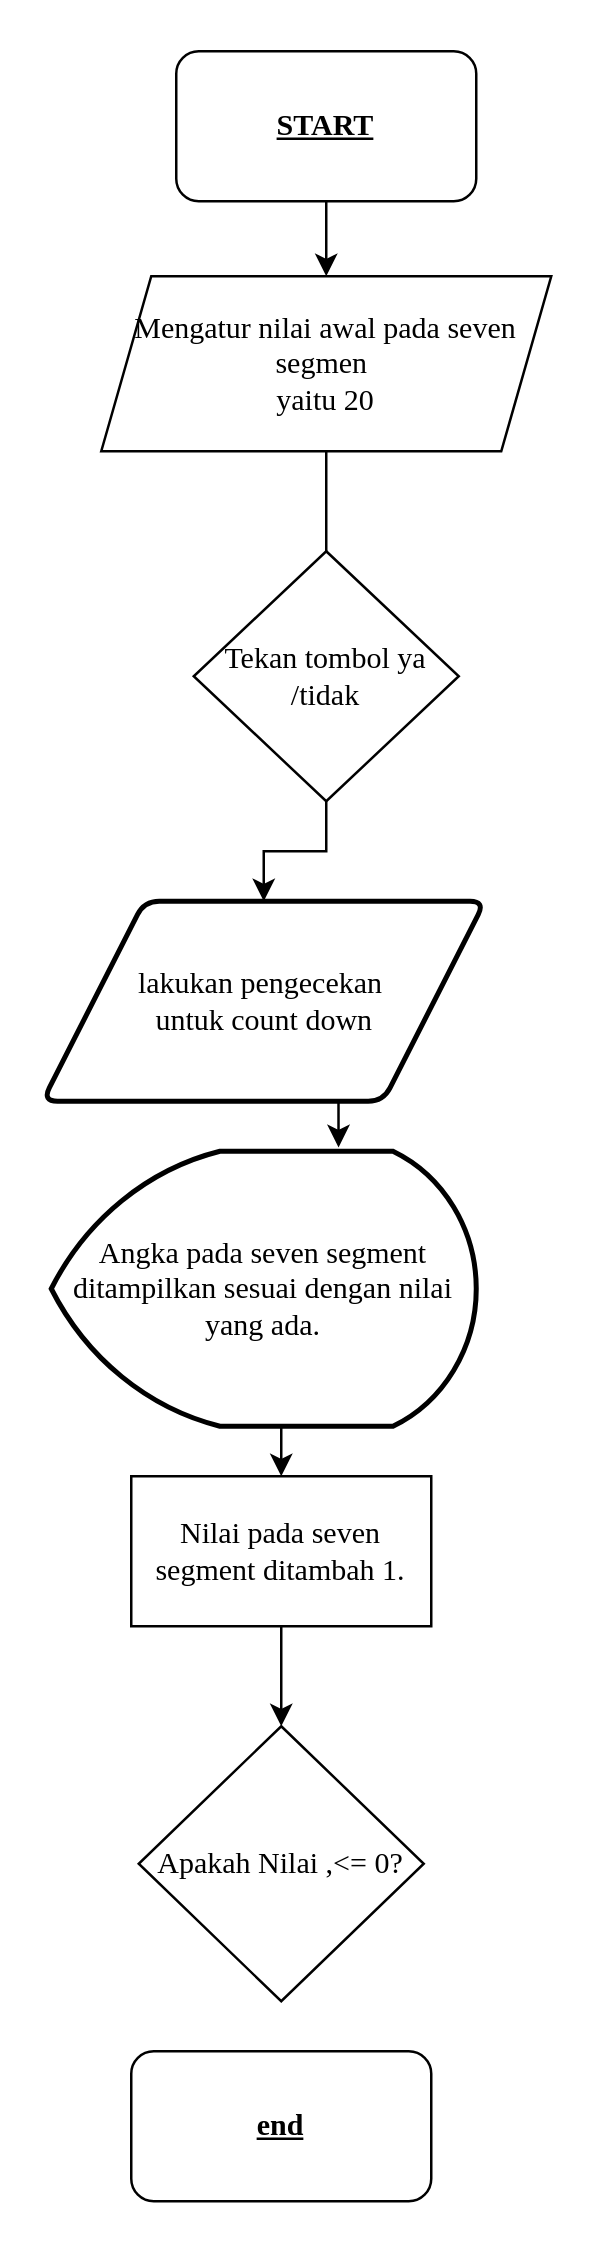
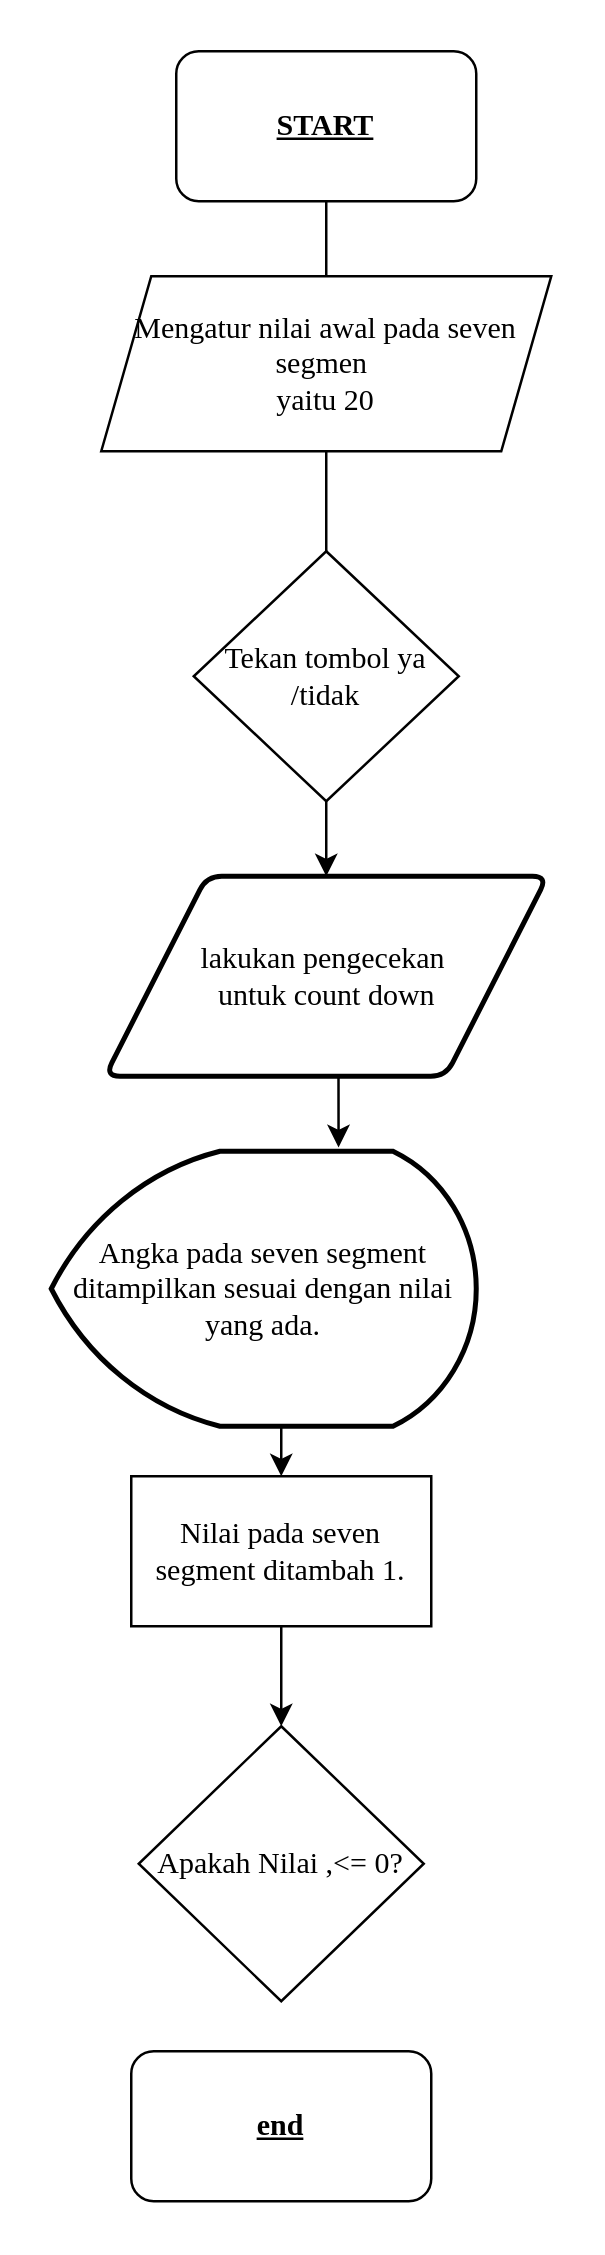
edge "START" -> "Mengatur nilai awal pada seven segmen yaitu 20": arrowhead classic -> none
node "lakukan pengecekan untuk count down": moved (264, 1001) -> (326, 976)
